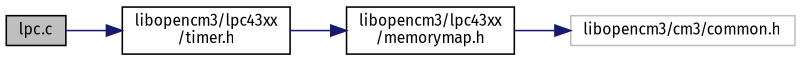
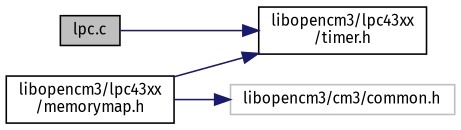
edge "libopencm3/lpc43xx /timer.h" -> "libopencm3/lpc43xx /memorymap.h": reversed
